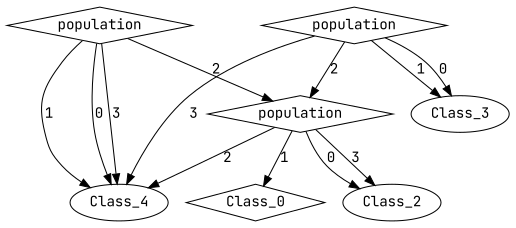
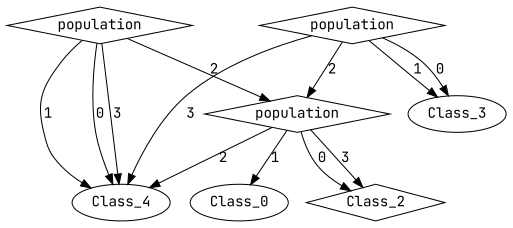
node "Class_0": shape diamond -> ellipse
node "Class_2": shape ellipse -> diamond
